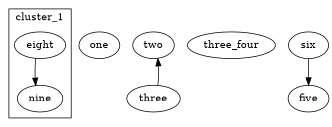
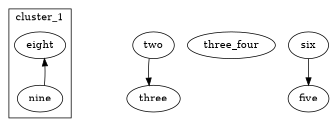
node "one": removed
edge "eight" -> "nine": reversed
edge "three" -> "two": reversed
